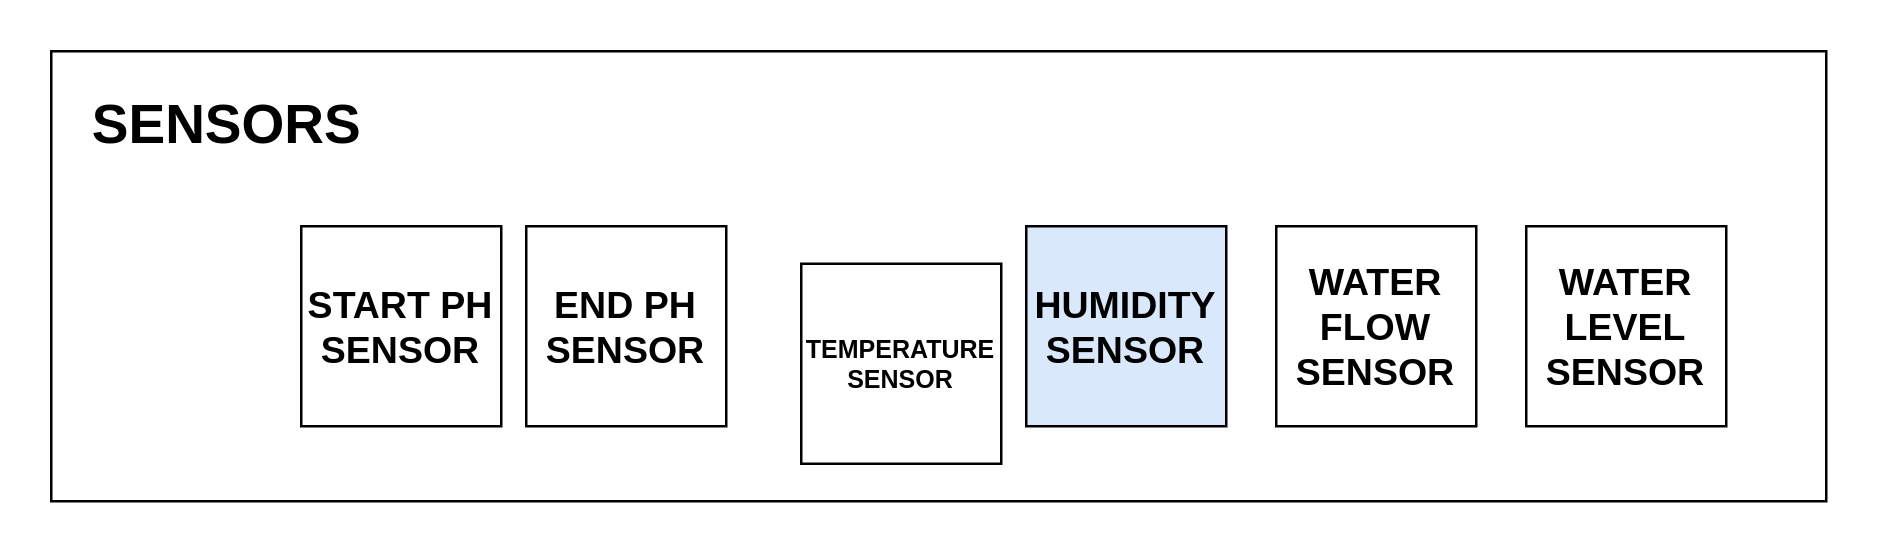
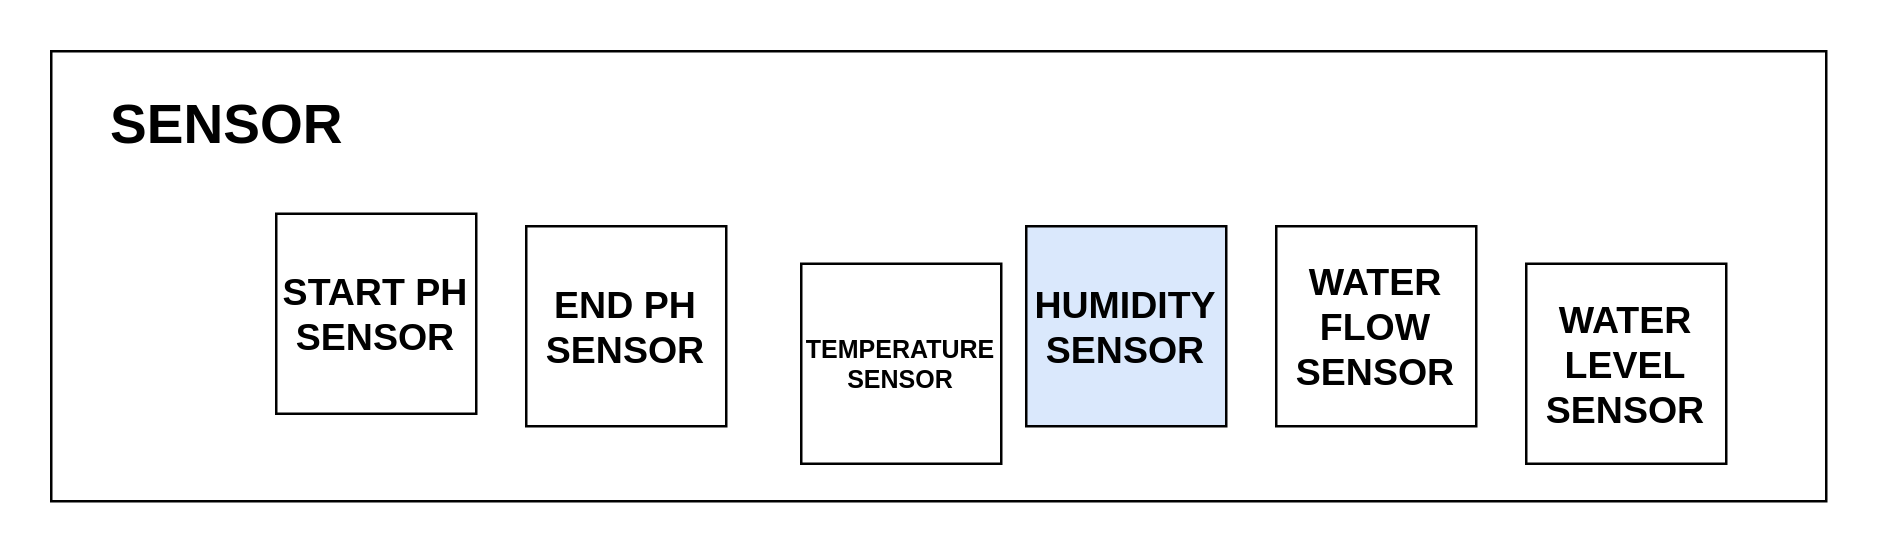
node "SENSORS": label "SENSORS" -> "SENSOR"
node "START PHSENSOR": moved (401, 326) -> (376, 314)
node "WATER LEVEL SENSOR": moved (1626, 326) -> (1626, 364)
